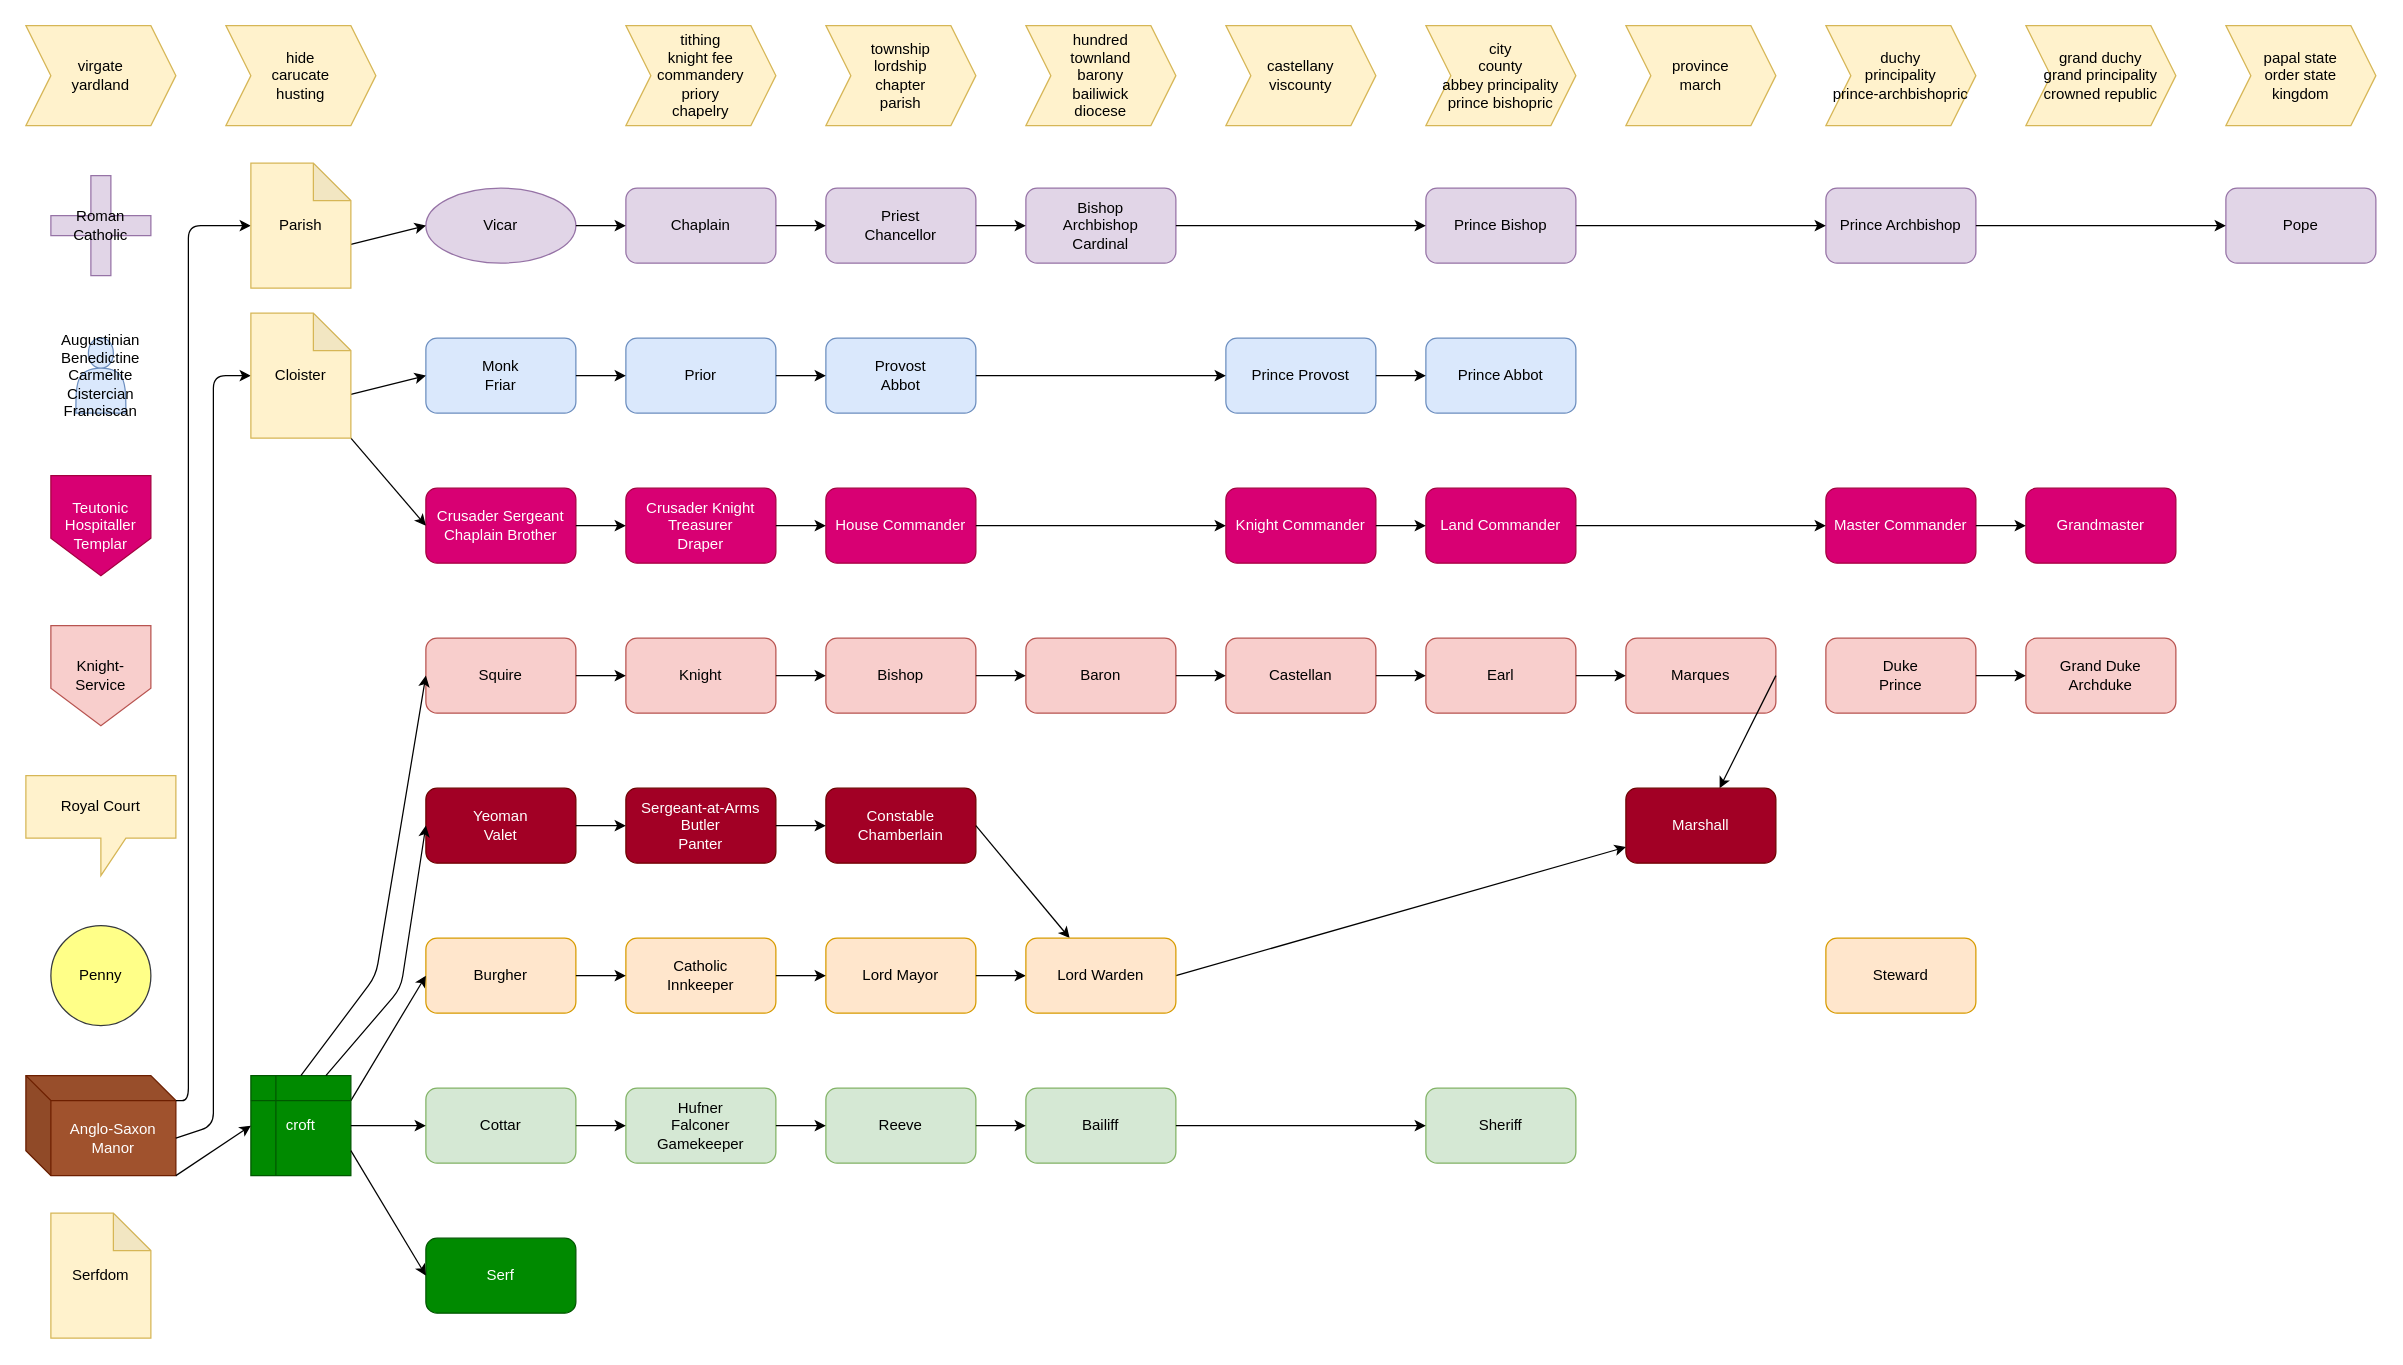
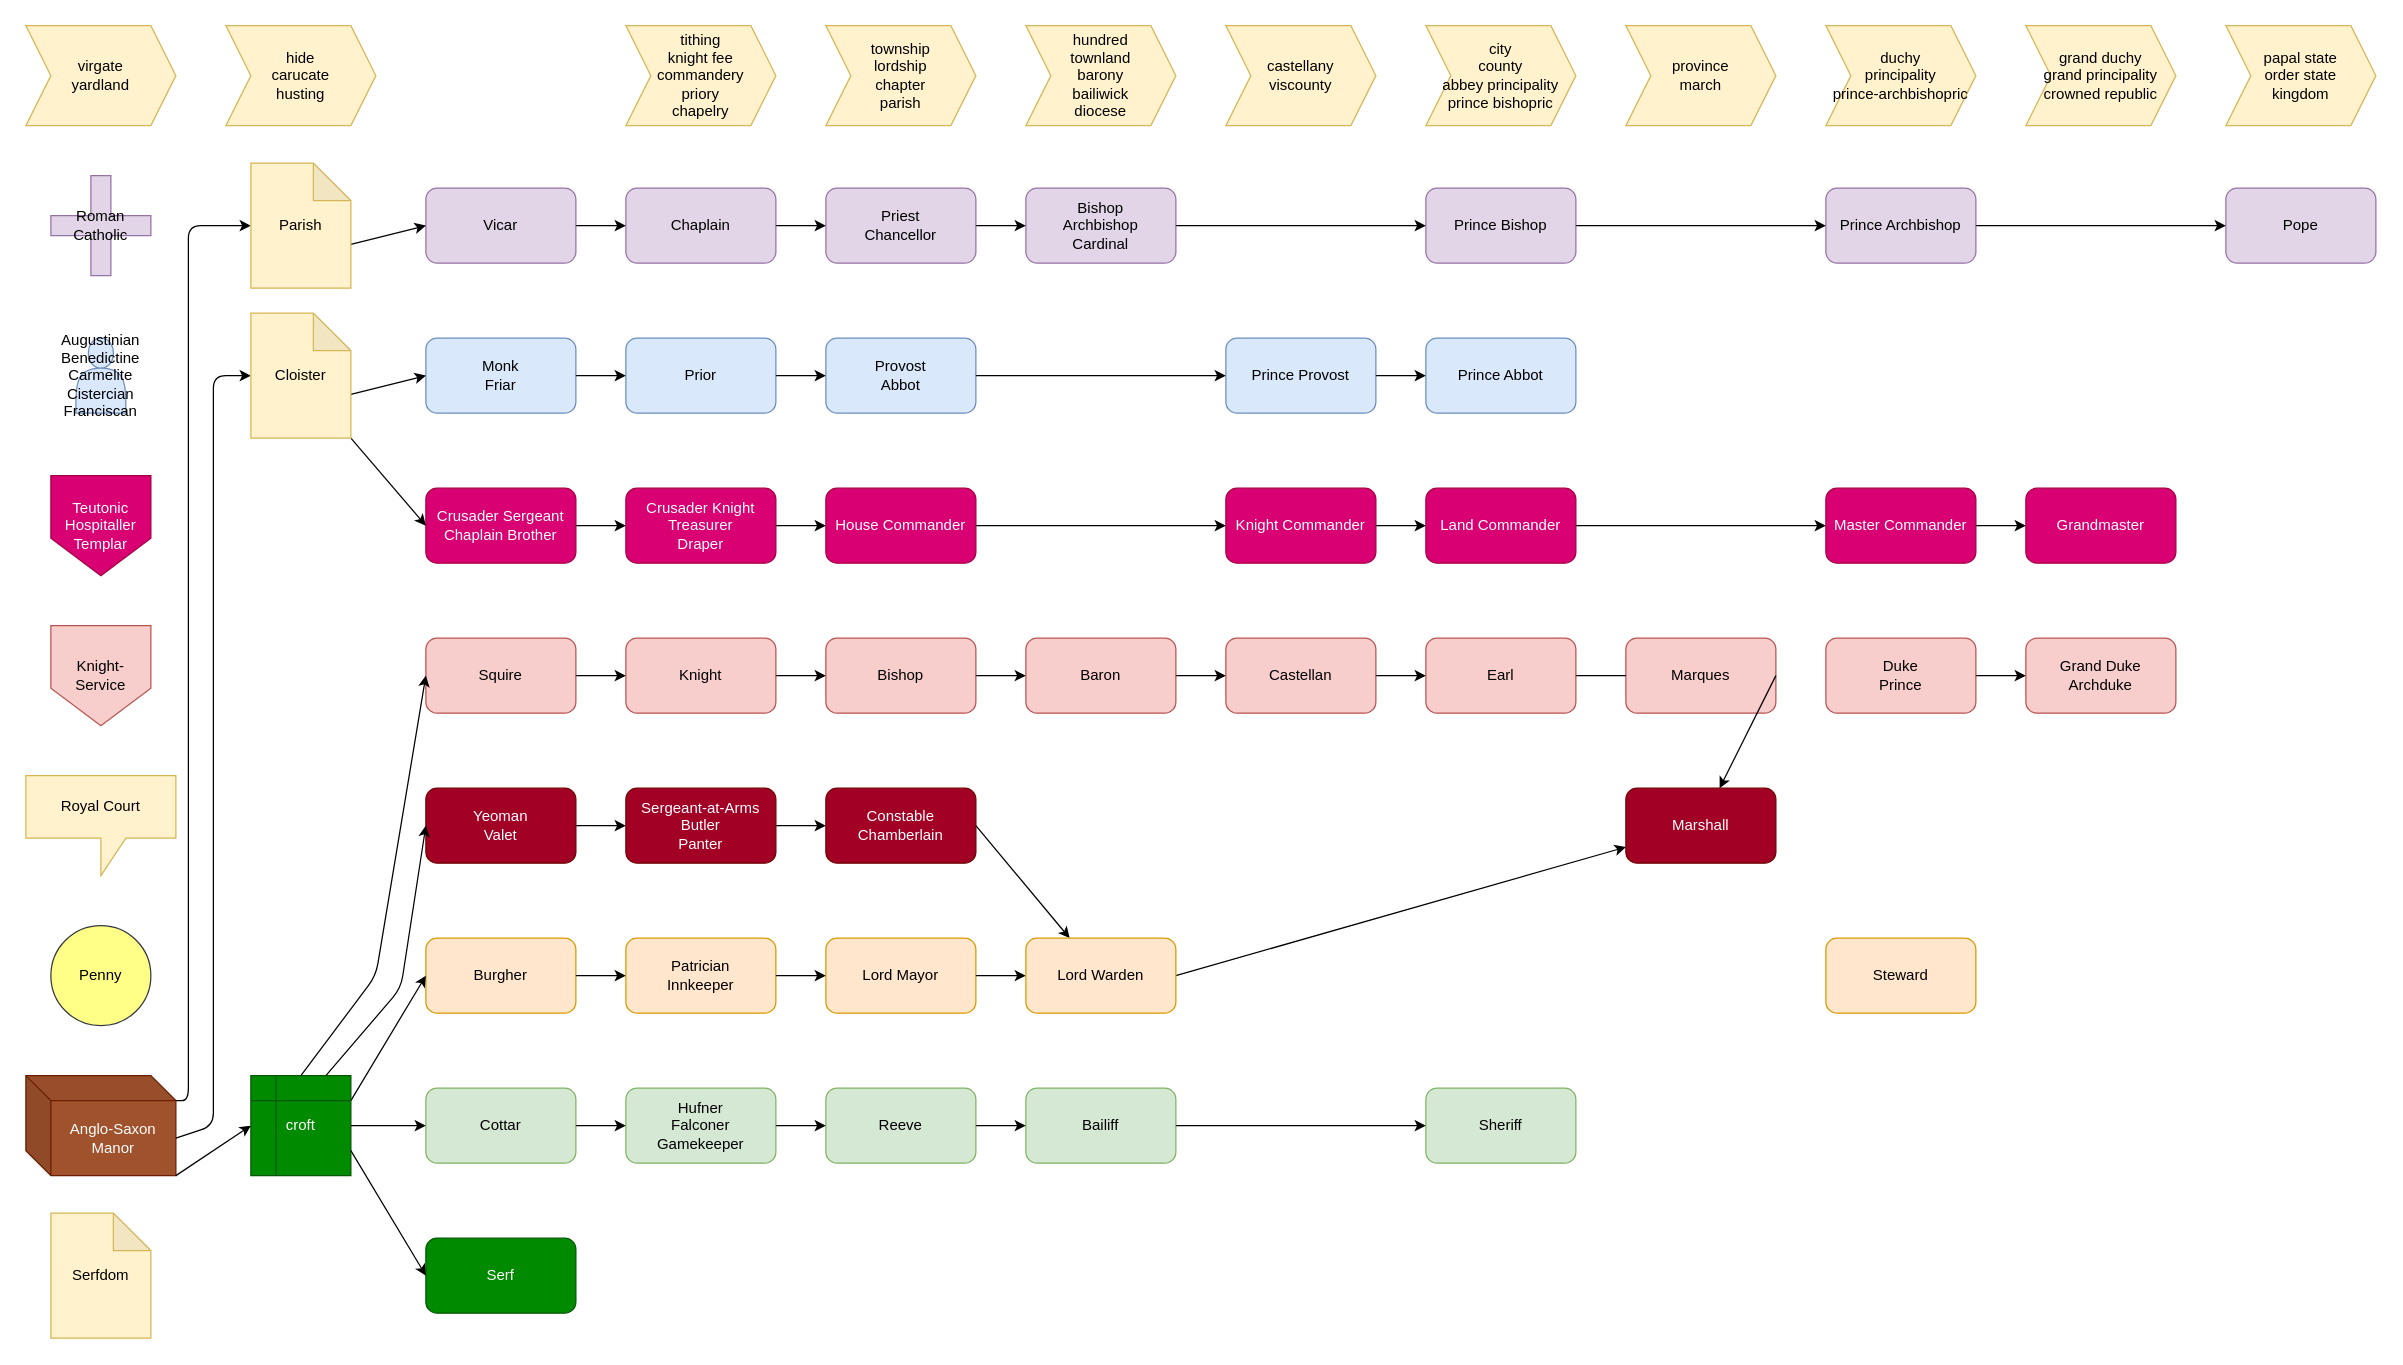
node "Vicar": shape ellipse -> rounded rectangle
edge "Earl" -> "Marques": arrowhead classic -> none
node "Catholic Innkeeper": label "Catholic Innkeeper" -> "Patrician Innkeeper"
